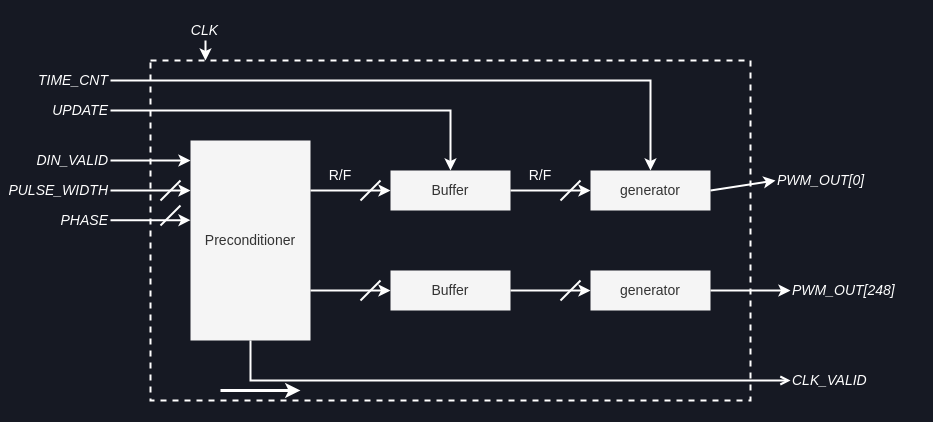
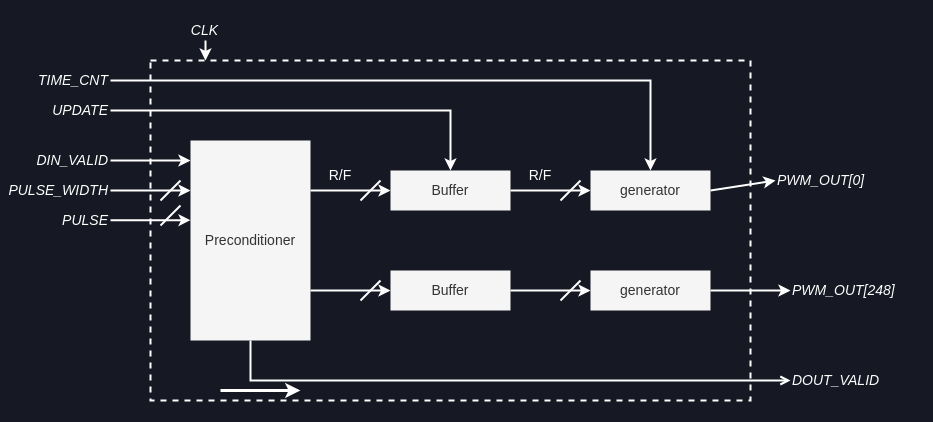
node "PHASE": label "PHASE" -> "PULSE"
node "CLK_VALID": label "CLK_VALID" -> "DOUT_VALID"
